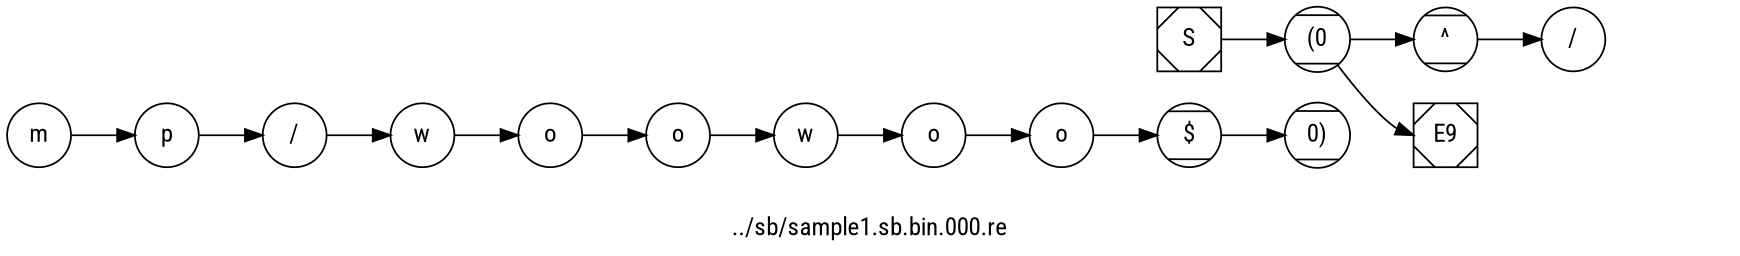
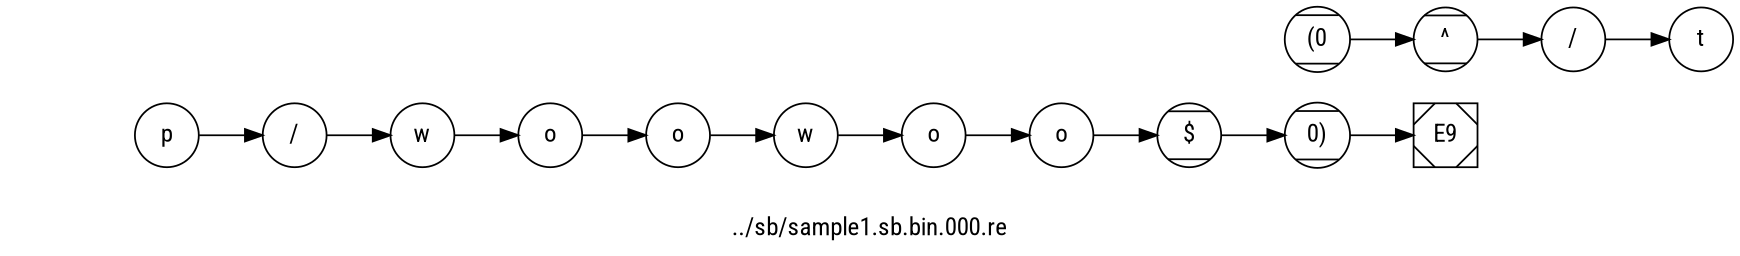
node "S": removed
node "t": added
edge "(0" -> "E9": now "0)" -> "E9"
node "m": removed
